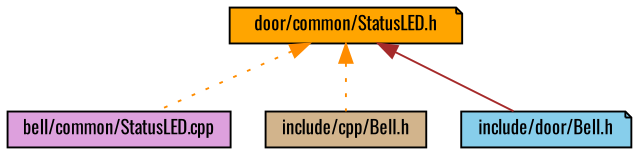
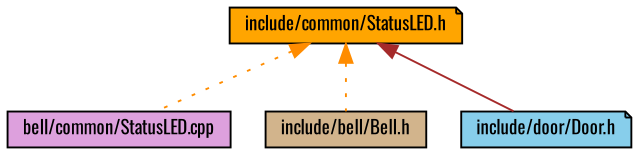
node "door/common/StatusLED.h": label "door/common/StatusLED.h" -> "include/common/StatusLED.h"
node "include/cpp/Bell.h": label "include/cpp/Bell.h" -> "include/bell/Bell.h"
node "include/door/Bell.h": label "include/door/Bell.h" -> "include/door/Door.h"
